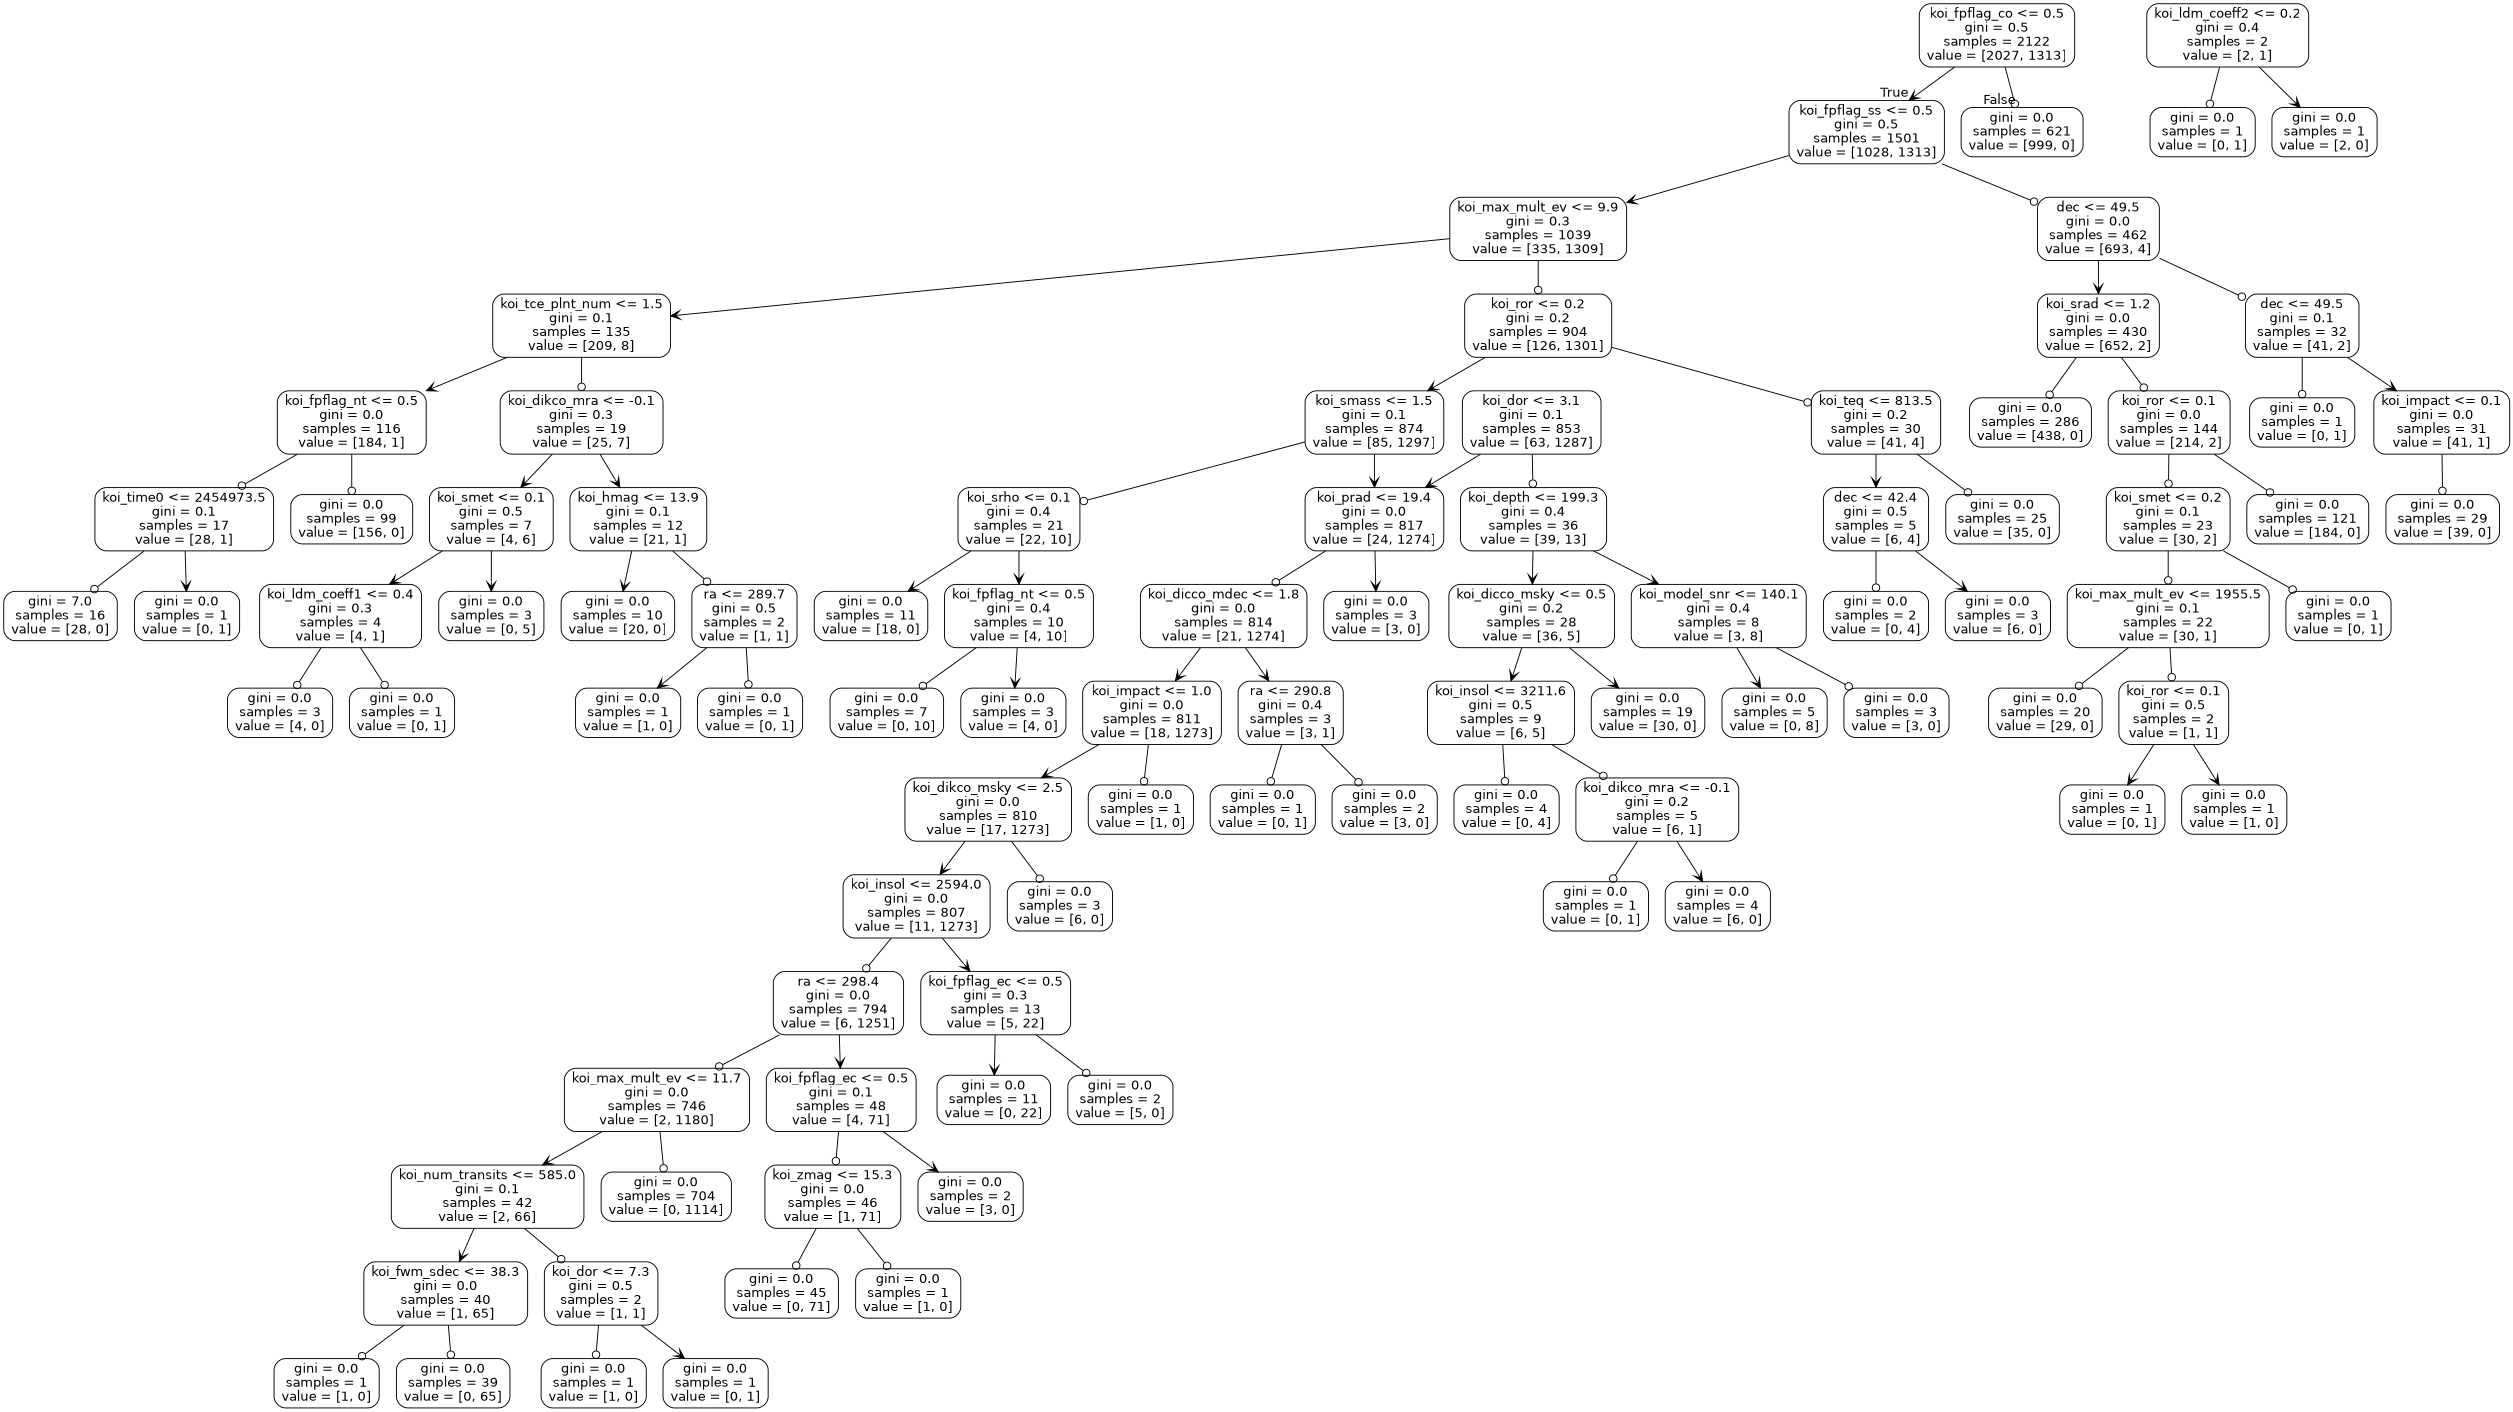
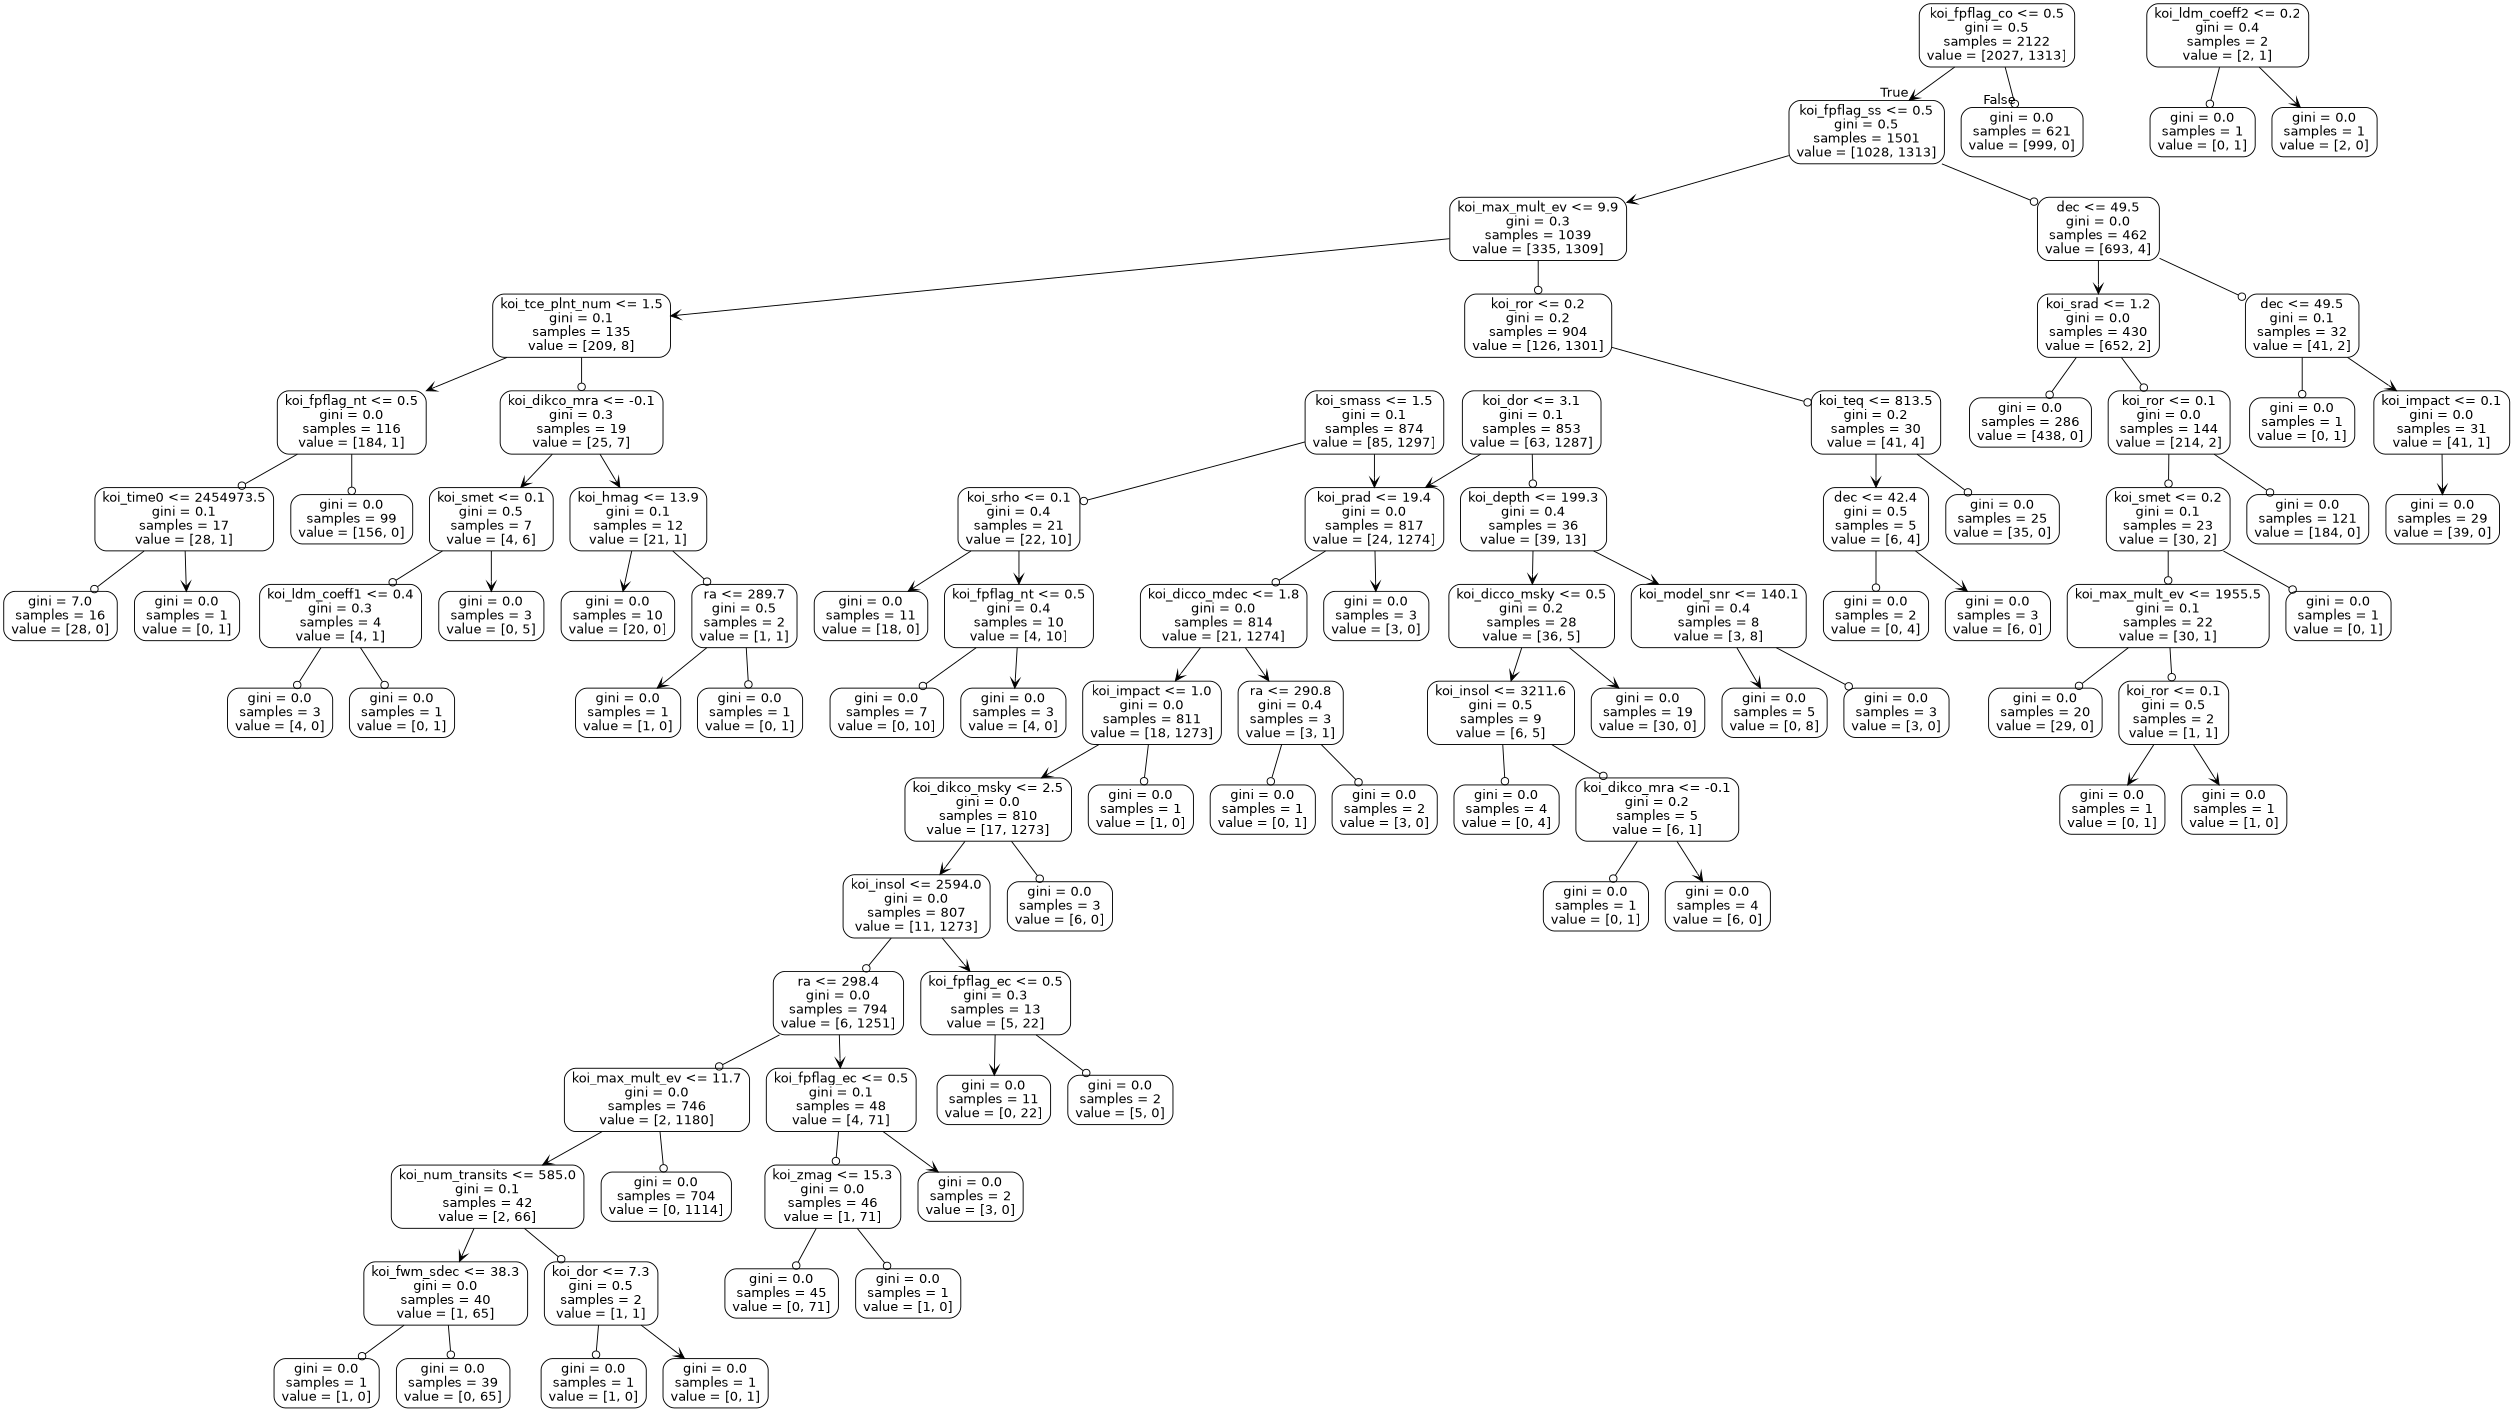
edge "koi_ror <= 0.2 gini = 0.2 samples = 904 value = [126, 1301]" -> "koi_smass <= 1.5 gini = 0.1 samples = 874 value = [85, 1297]": removed
edge "koi_impact <= 0.1 gini = 0.0 samples = 31 value = [41, 1]" -> "gini = 0.0 samples = 29 value = [39, 0]": arrowhead odot -> vee
edge "koi_smet <= 0.1 gini = 0.5 samples = 7 value = [4, 6]" -> "koi_ldm_coeff1 <= 0.4 gini = 0.3 samples = 4 value = [4, 1]": arrowhead vee -> odot
